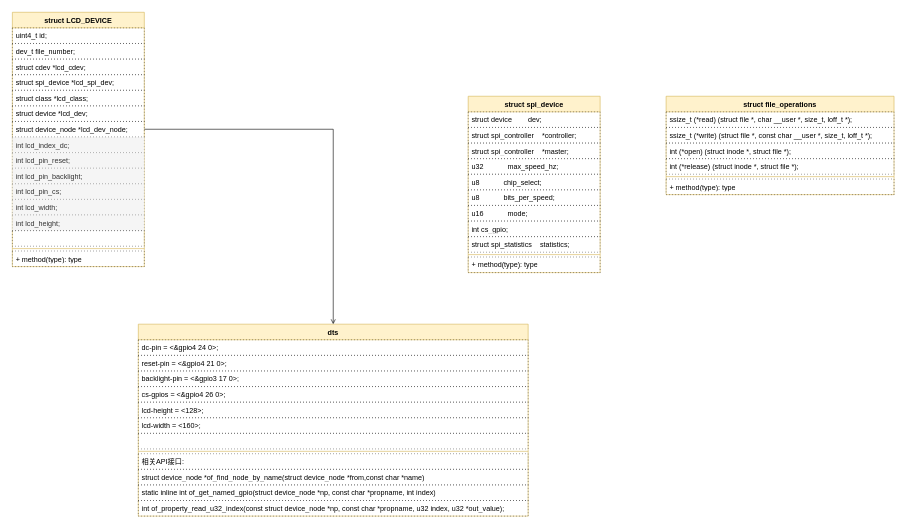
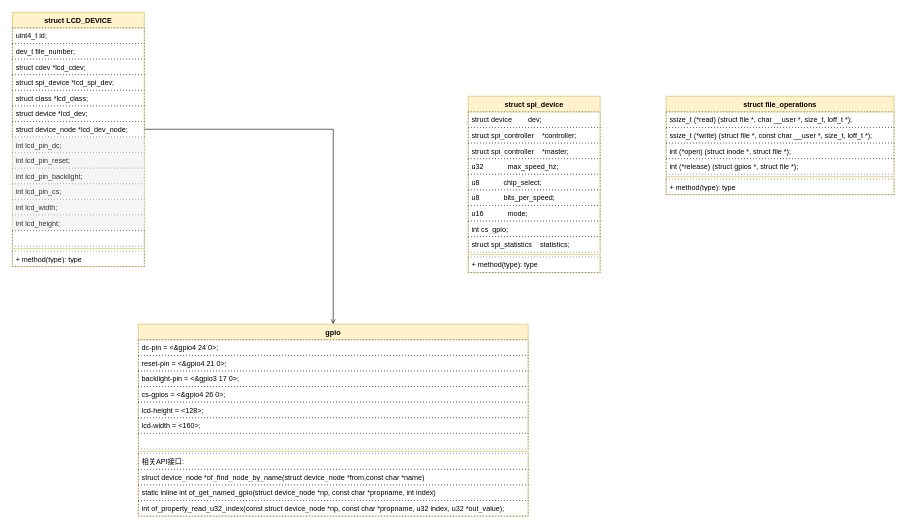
node "int lcd_index_dc;": label "int lcd_index_dc;" -> "int lcd_pin_dc;"
node "int (*release) (struct inode *, struct file *);": label "int (*release) (struct inode *, struct file *);" -> "int (*release) (struct gpios *, struct file *);"
node "dts": label "dts" -> "gpio"
